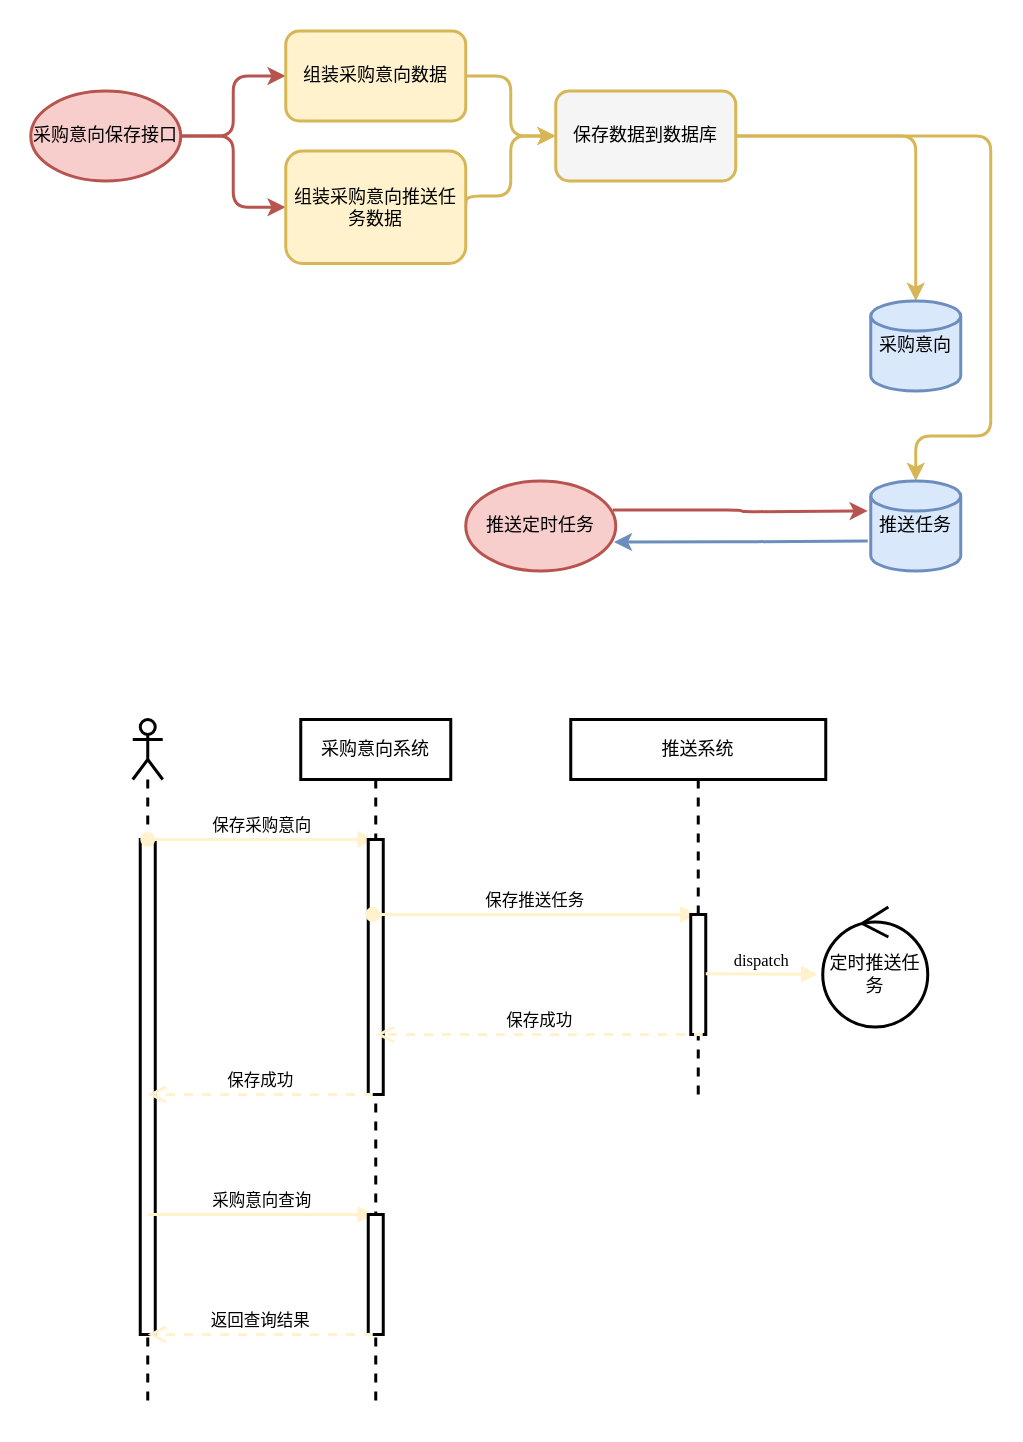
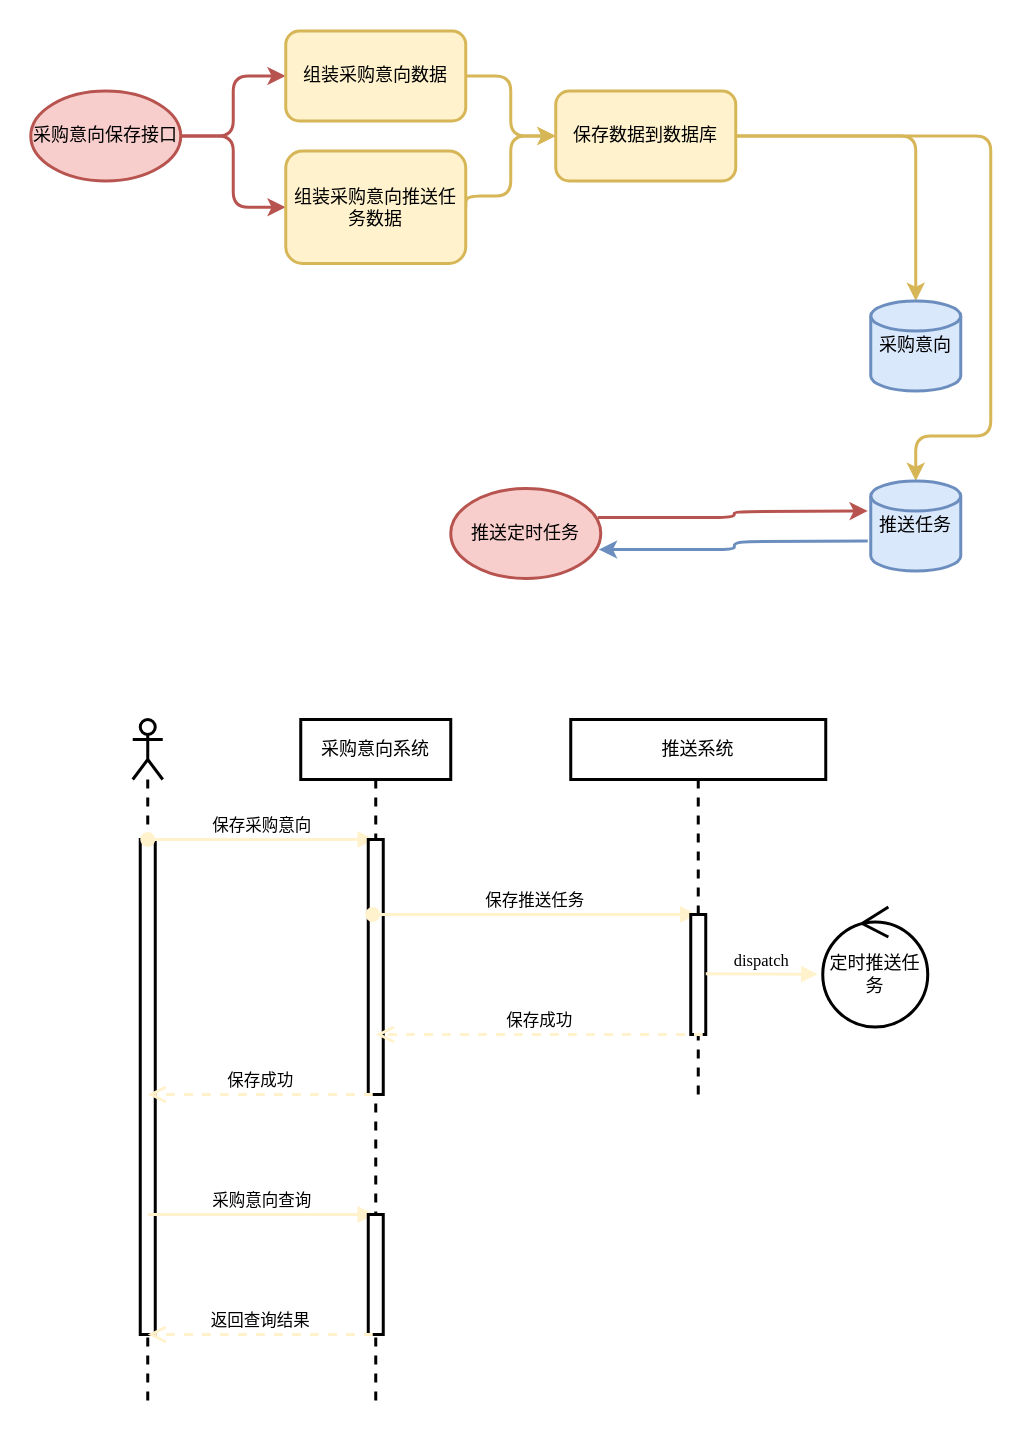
node "保存数据到数据库": fillcolor #f5f5f5 -> #fff2cc
node "推送定时任务": moved (541, 526) -> (526, 533)
